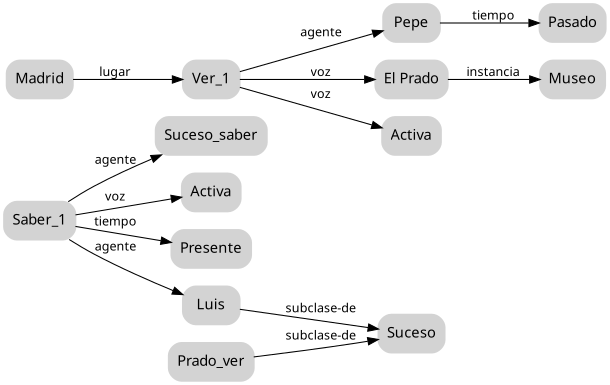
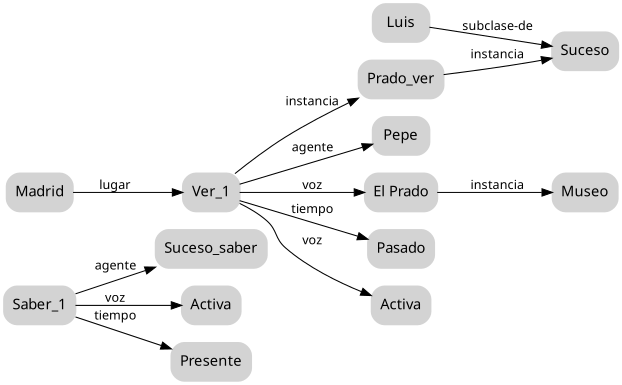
edge "Pepe" -> "Pasado": now "Ver_1" -> "Pasado"
edge "Ver_1" -> "Prado_ver": added, label "instancia"
edge "Saber_1" -> "Luis": removed, label "agente"
edge "Prado_ver" -> "Suceso": label "subclase-de" -> "instancia"
